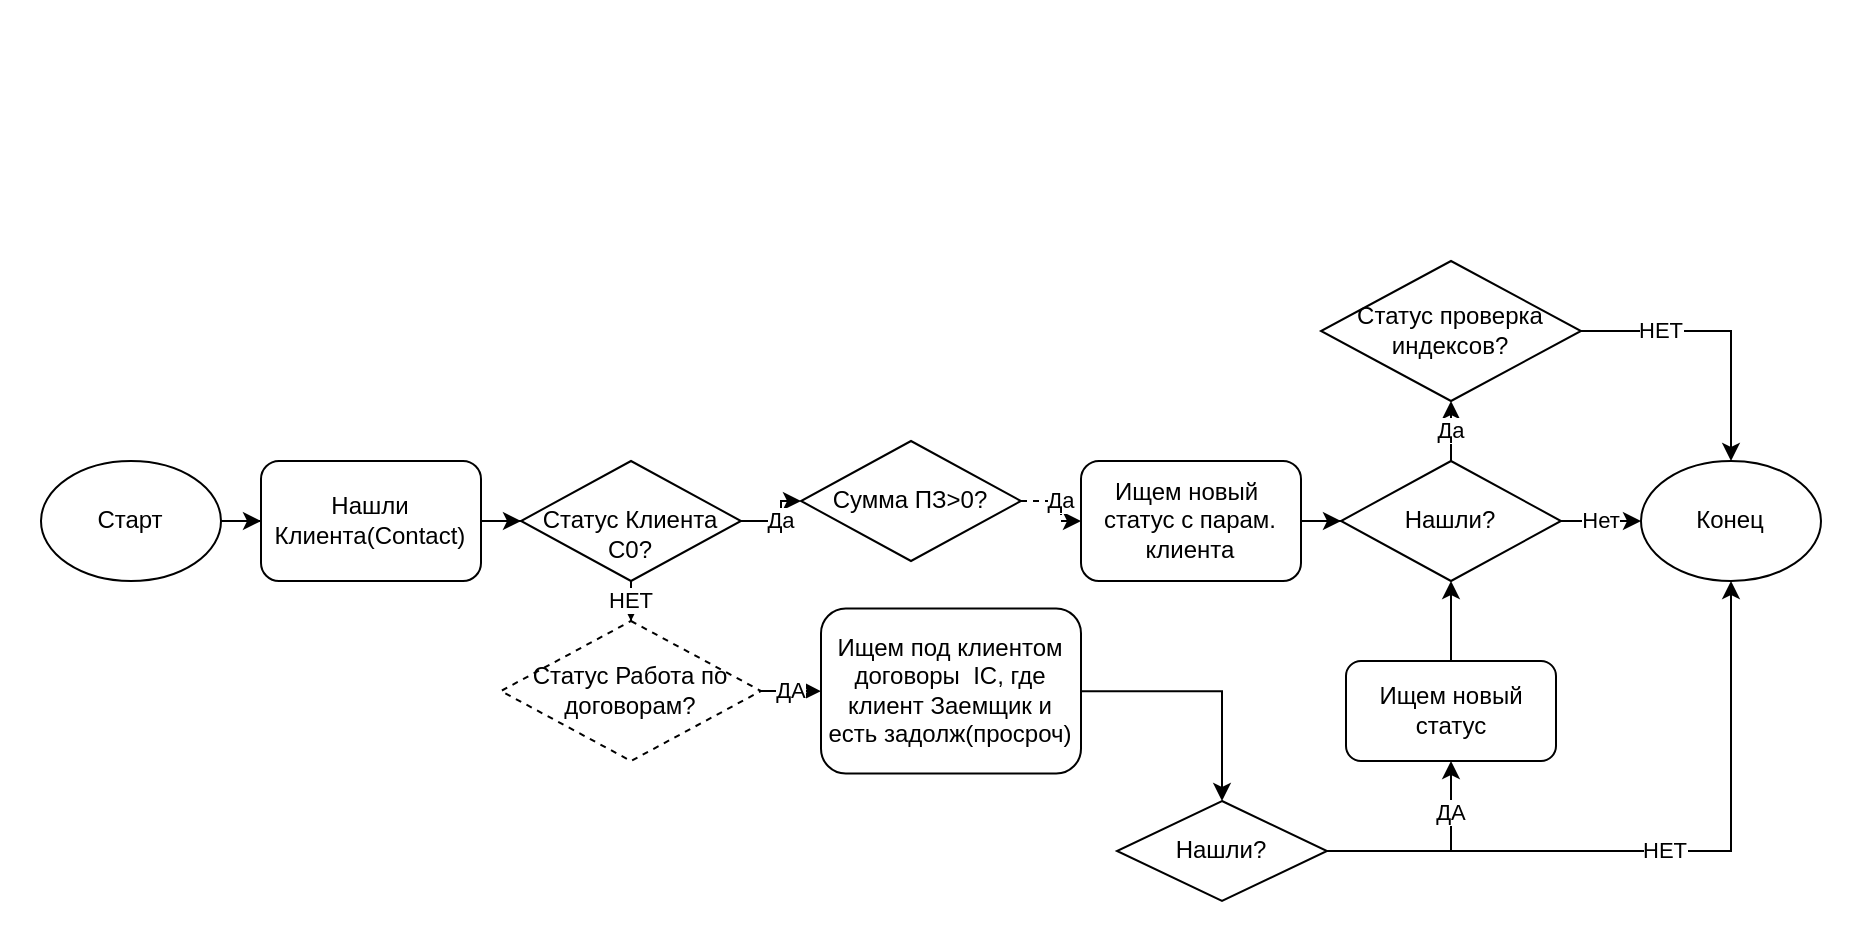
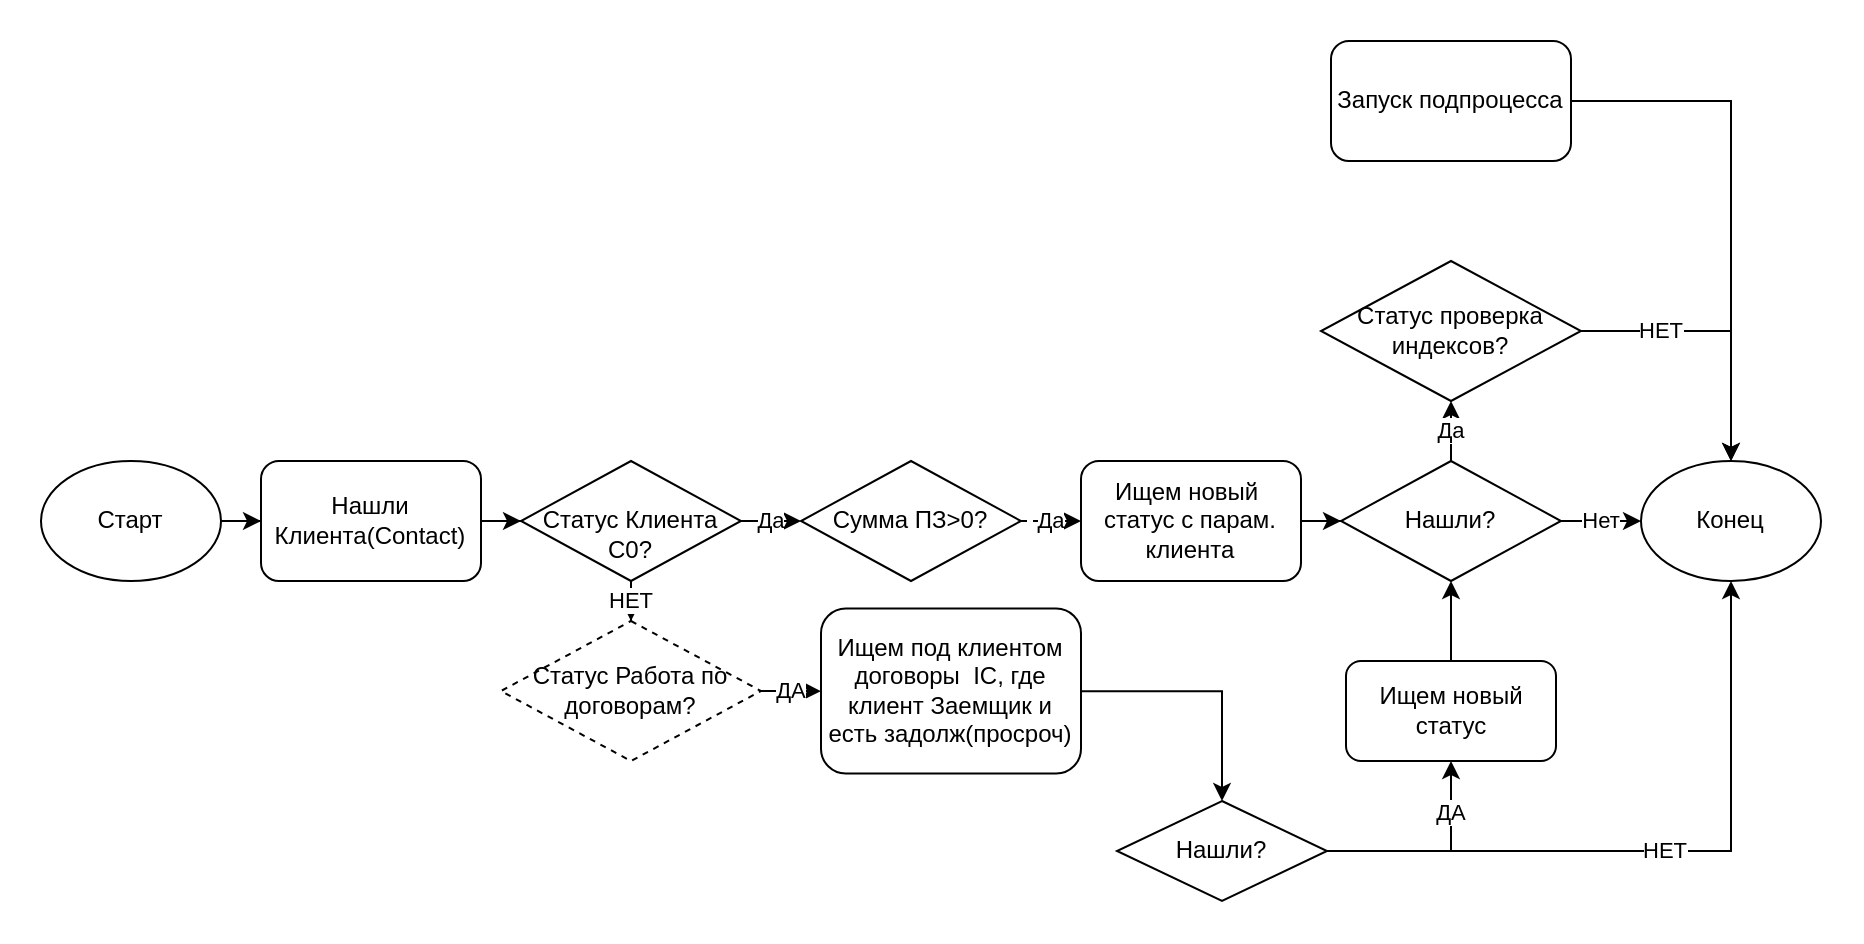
node "Запуск подпроцесса": added
edge "Запуск подпроцесса" -> "Конец": added
node "Сумма ПЗ>0?": moved (911, 501) -> (911, 521)
